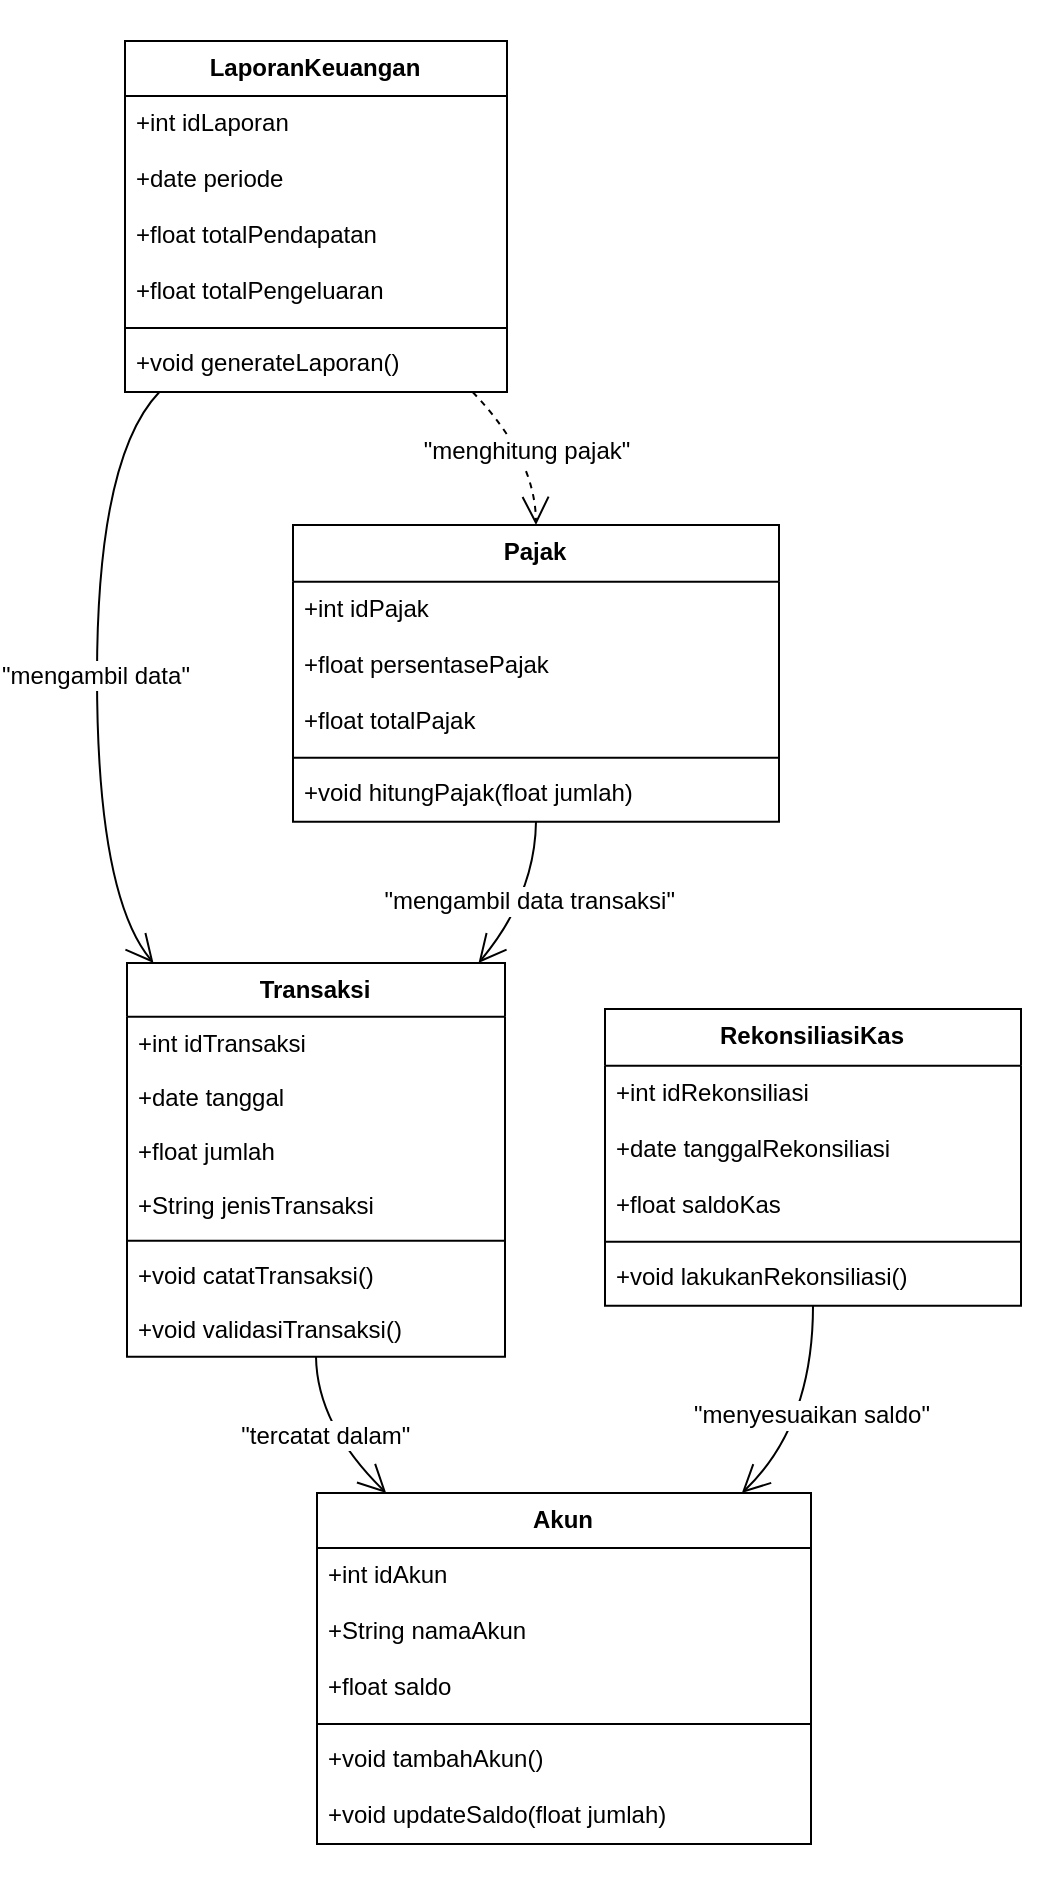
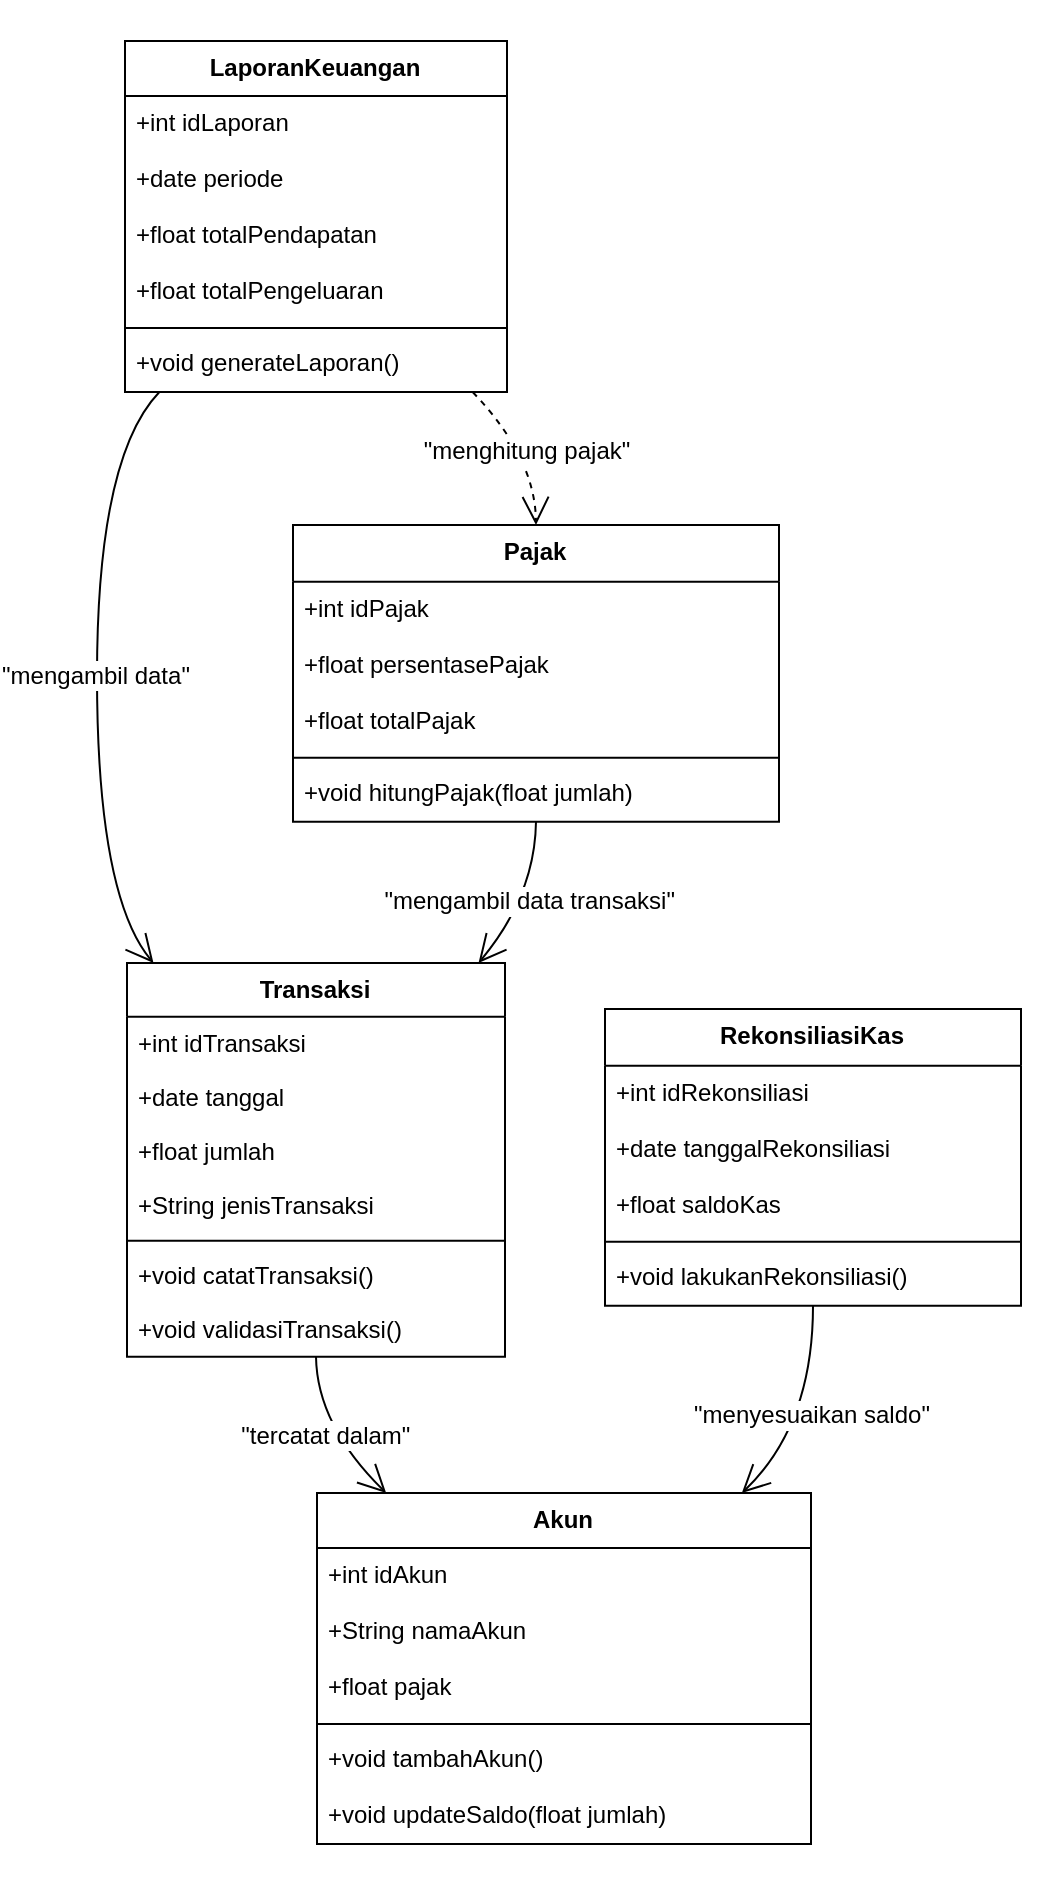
node "+float saldo": label "+float saldo" -> "+float pajak"
